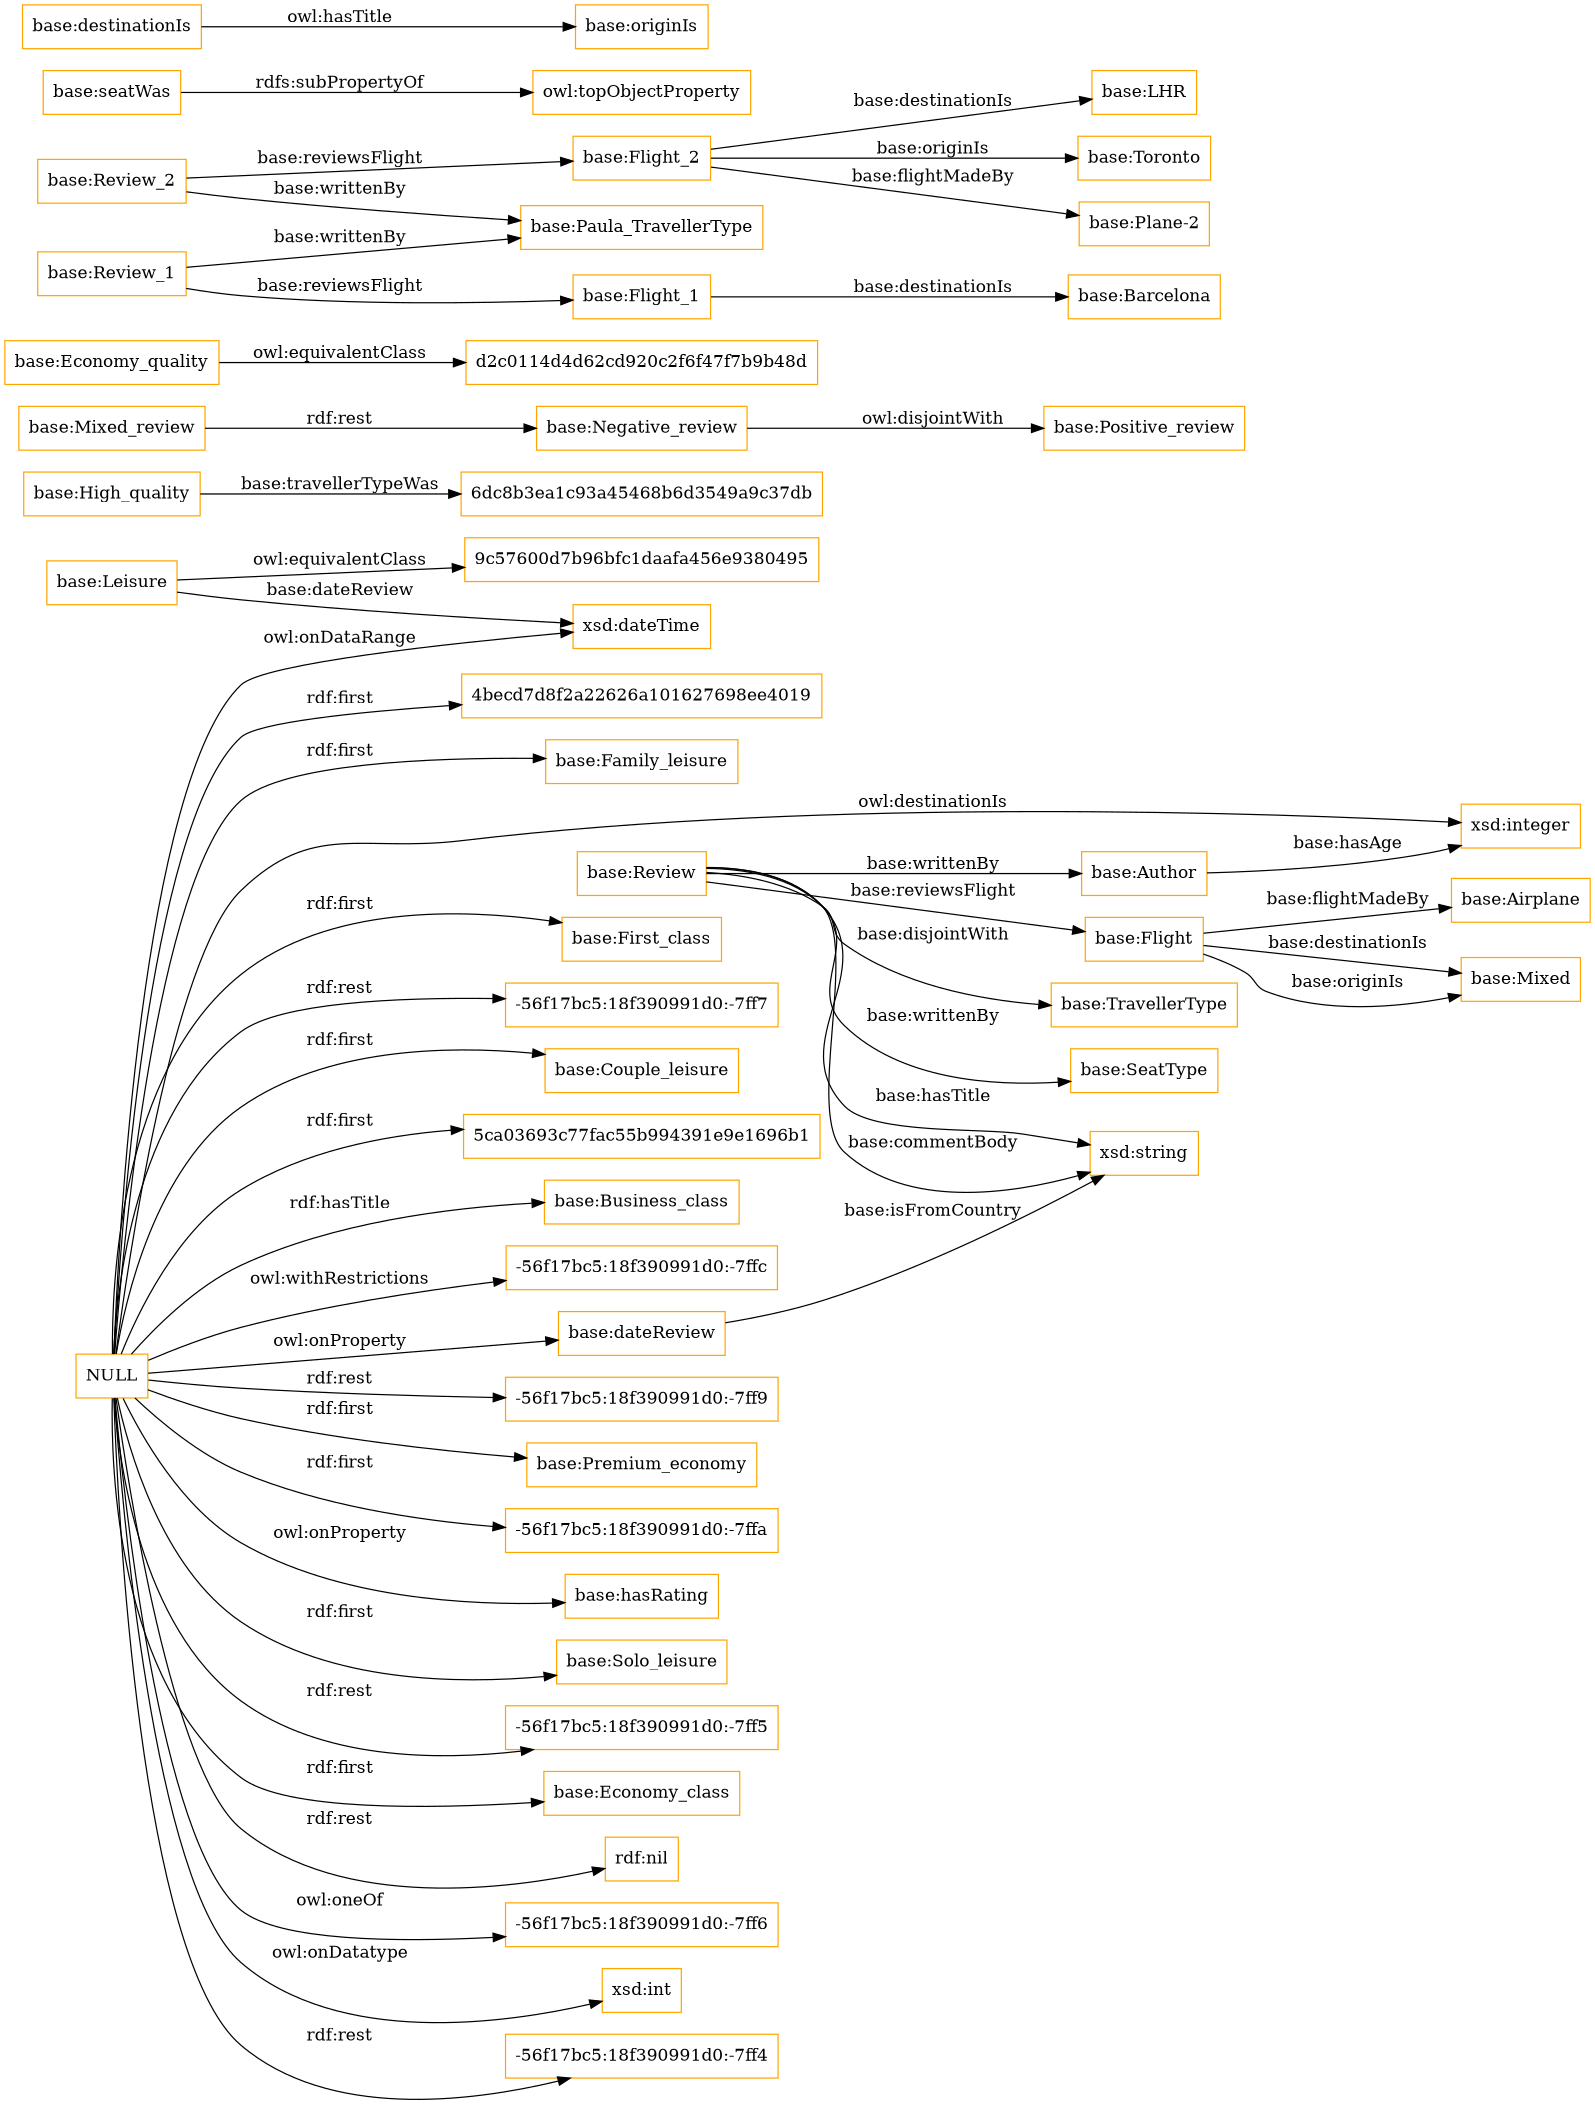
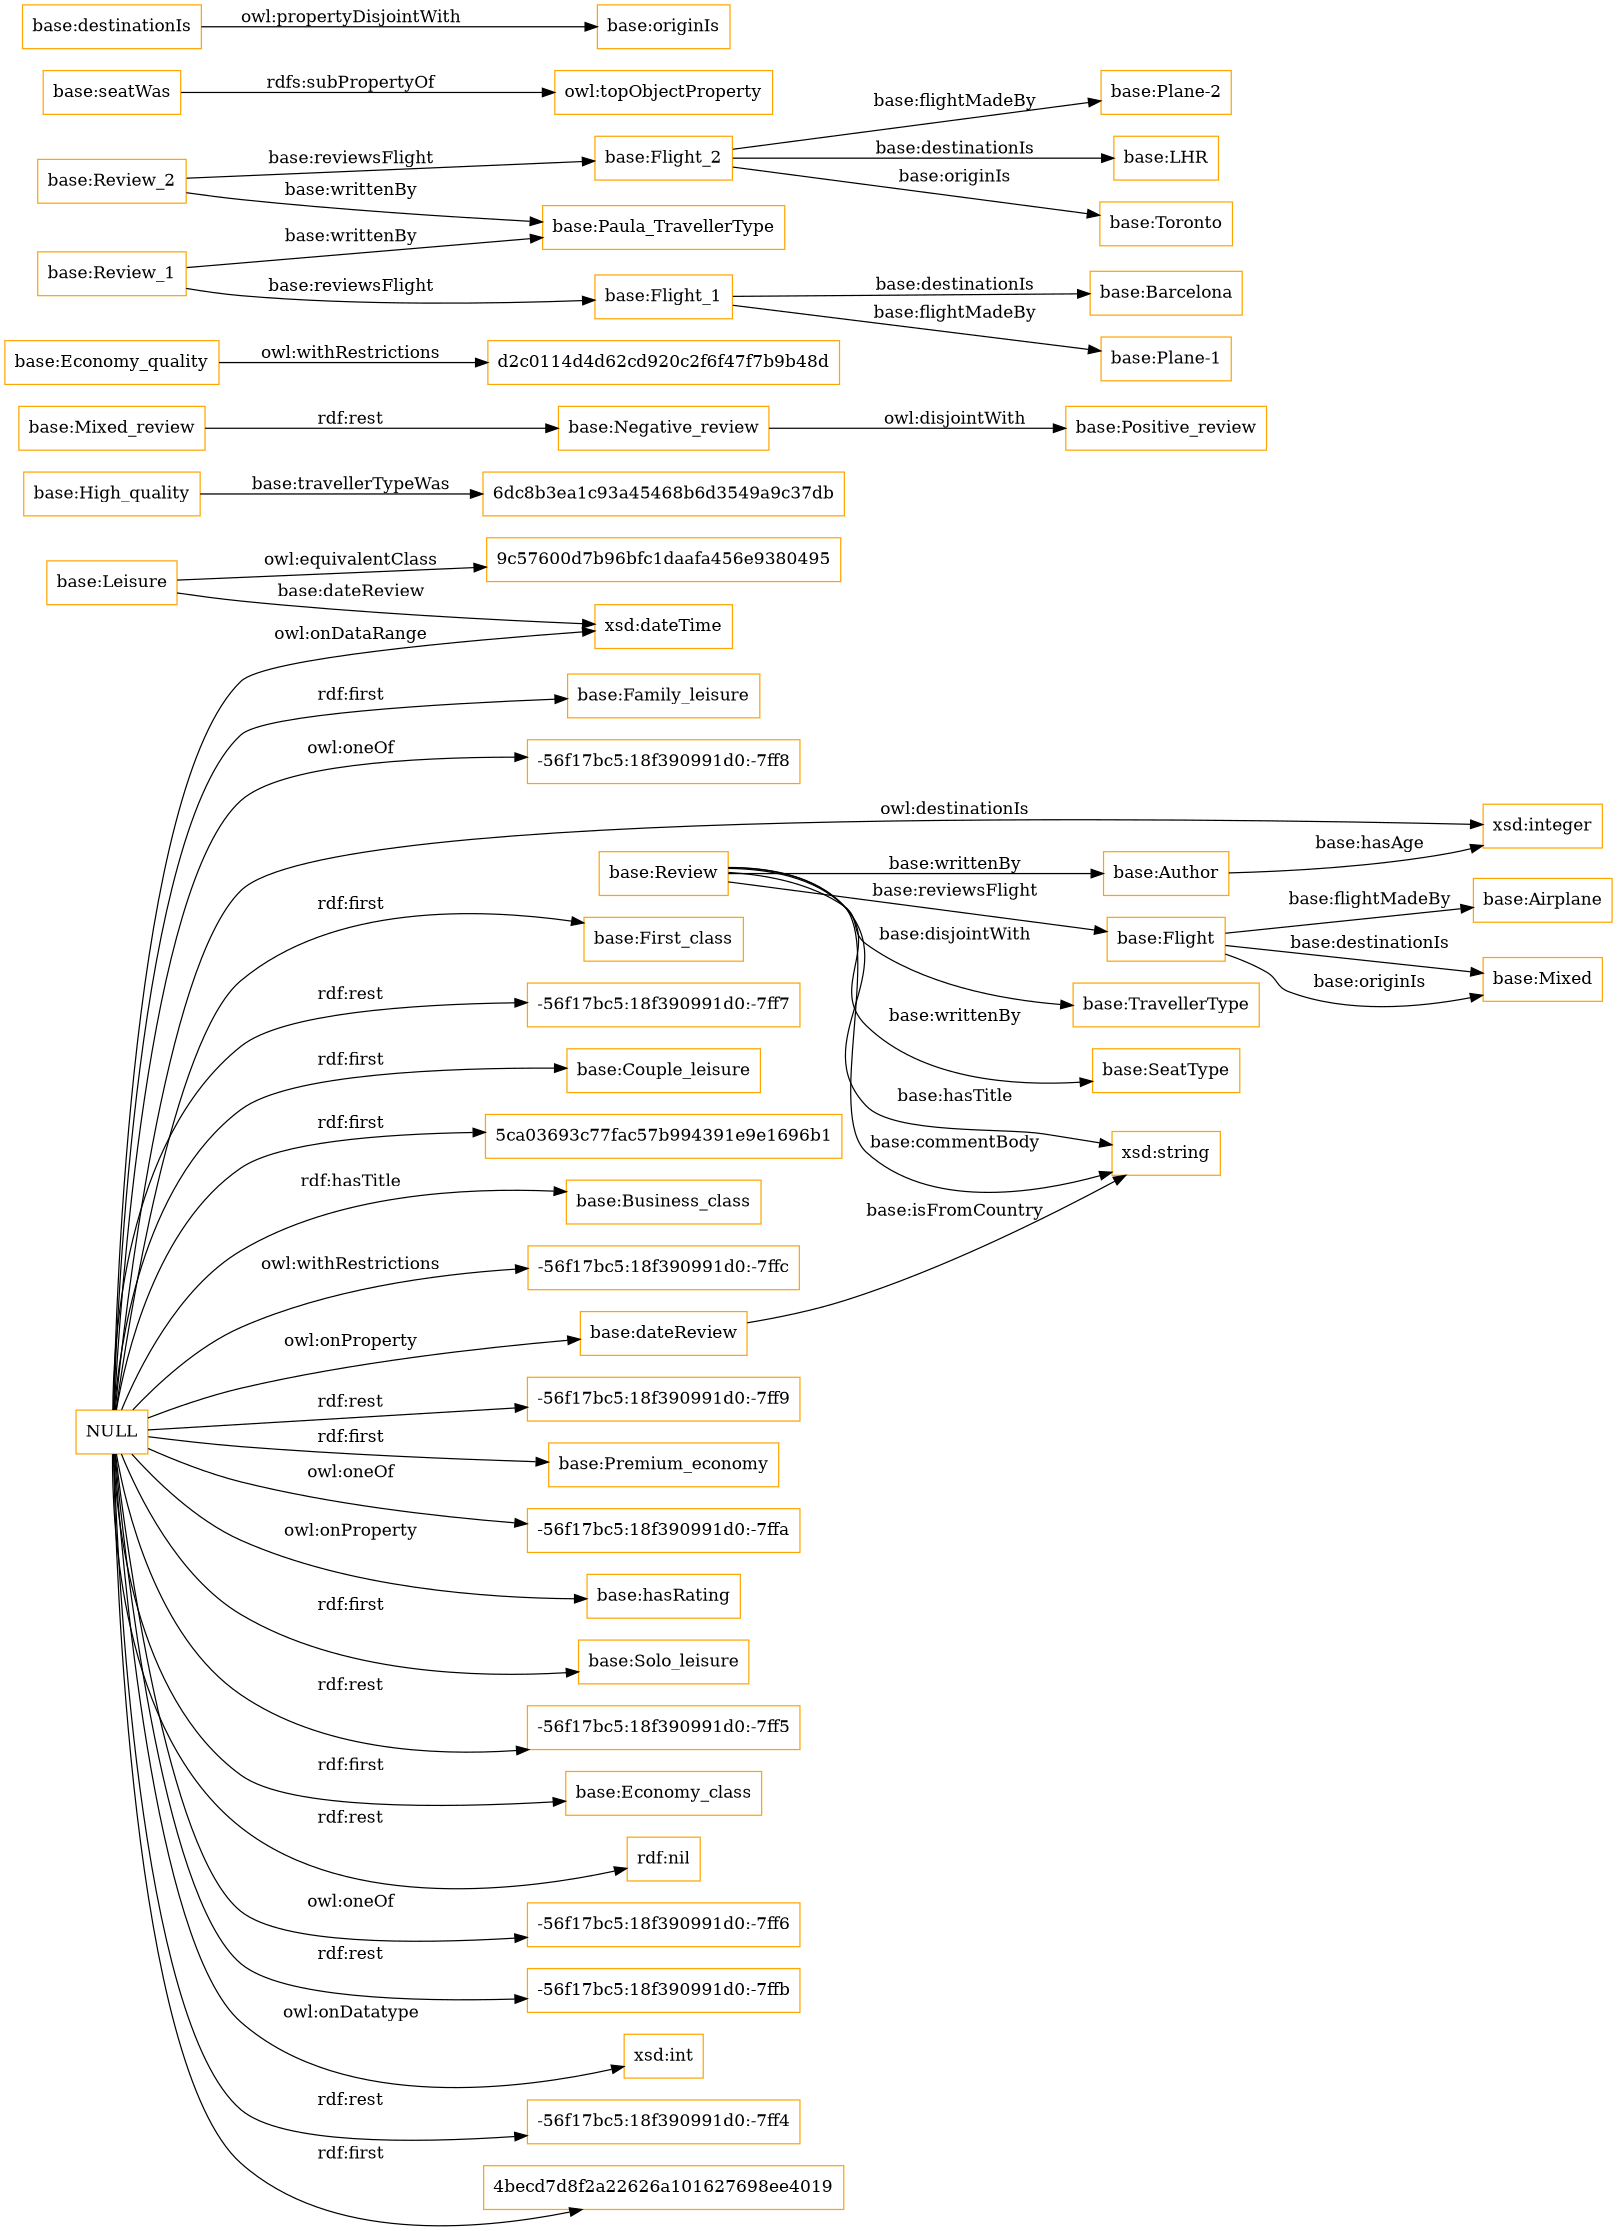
edge "base:destinationIs" -> "base:originIs": label "owl:hasTitle" -> "owl:propertyDisjointWith"
edge "base:Economy_quality" -> "d2c0114d4d62cd920c2f6f47f7b9b48d": label "owl:equivalentClass" -> "owl:withRestrictions"
node "base:Plane-1": added
node "-56f17bc5:18f390991d0:-7ff8": added
node "5ca03693c77fac55b994391e9e1696b1": label "5ca03693c77fac55b994391e9e1696b1" -> "5ca03693c77fac57b994391e9e1696b1"
edge "NULL" -> "-56f17bc5:18f390991d0:-7ffa": label "rdf:first" -> "owl:oneOf"
node "-56f17bc5:18f390991d0:-7ffb": added
